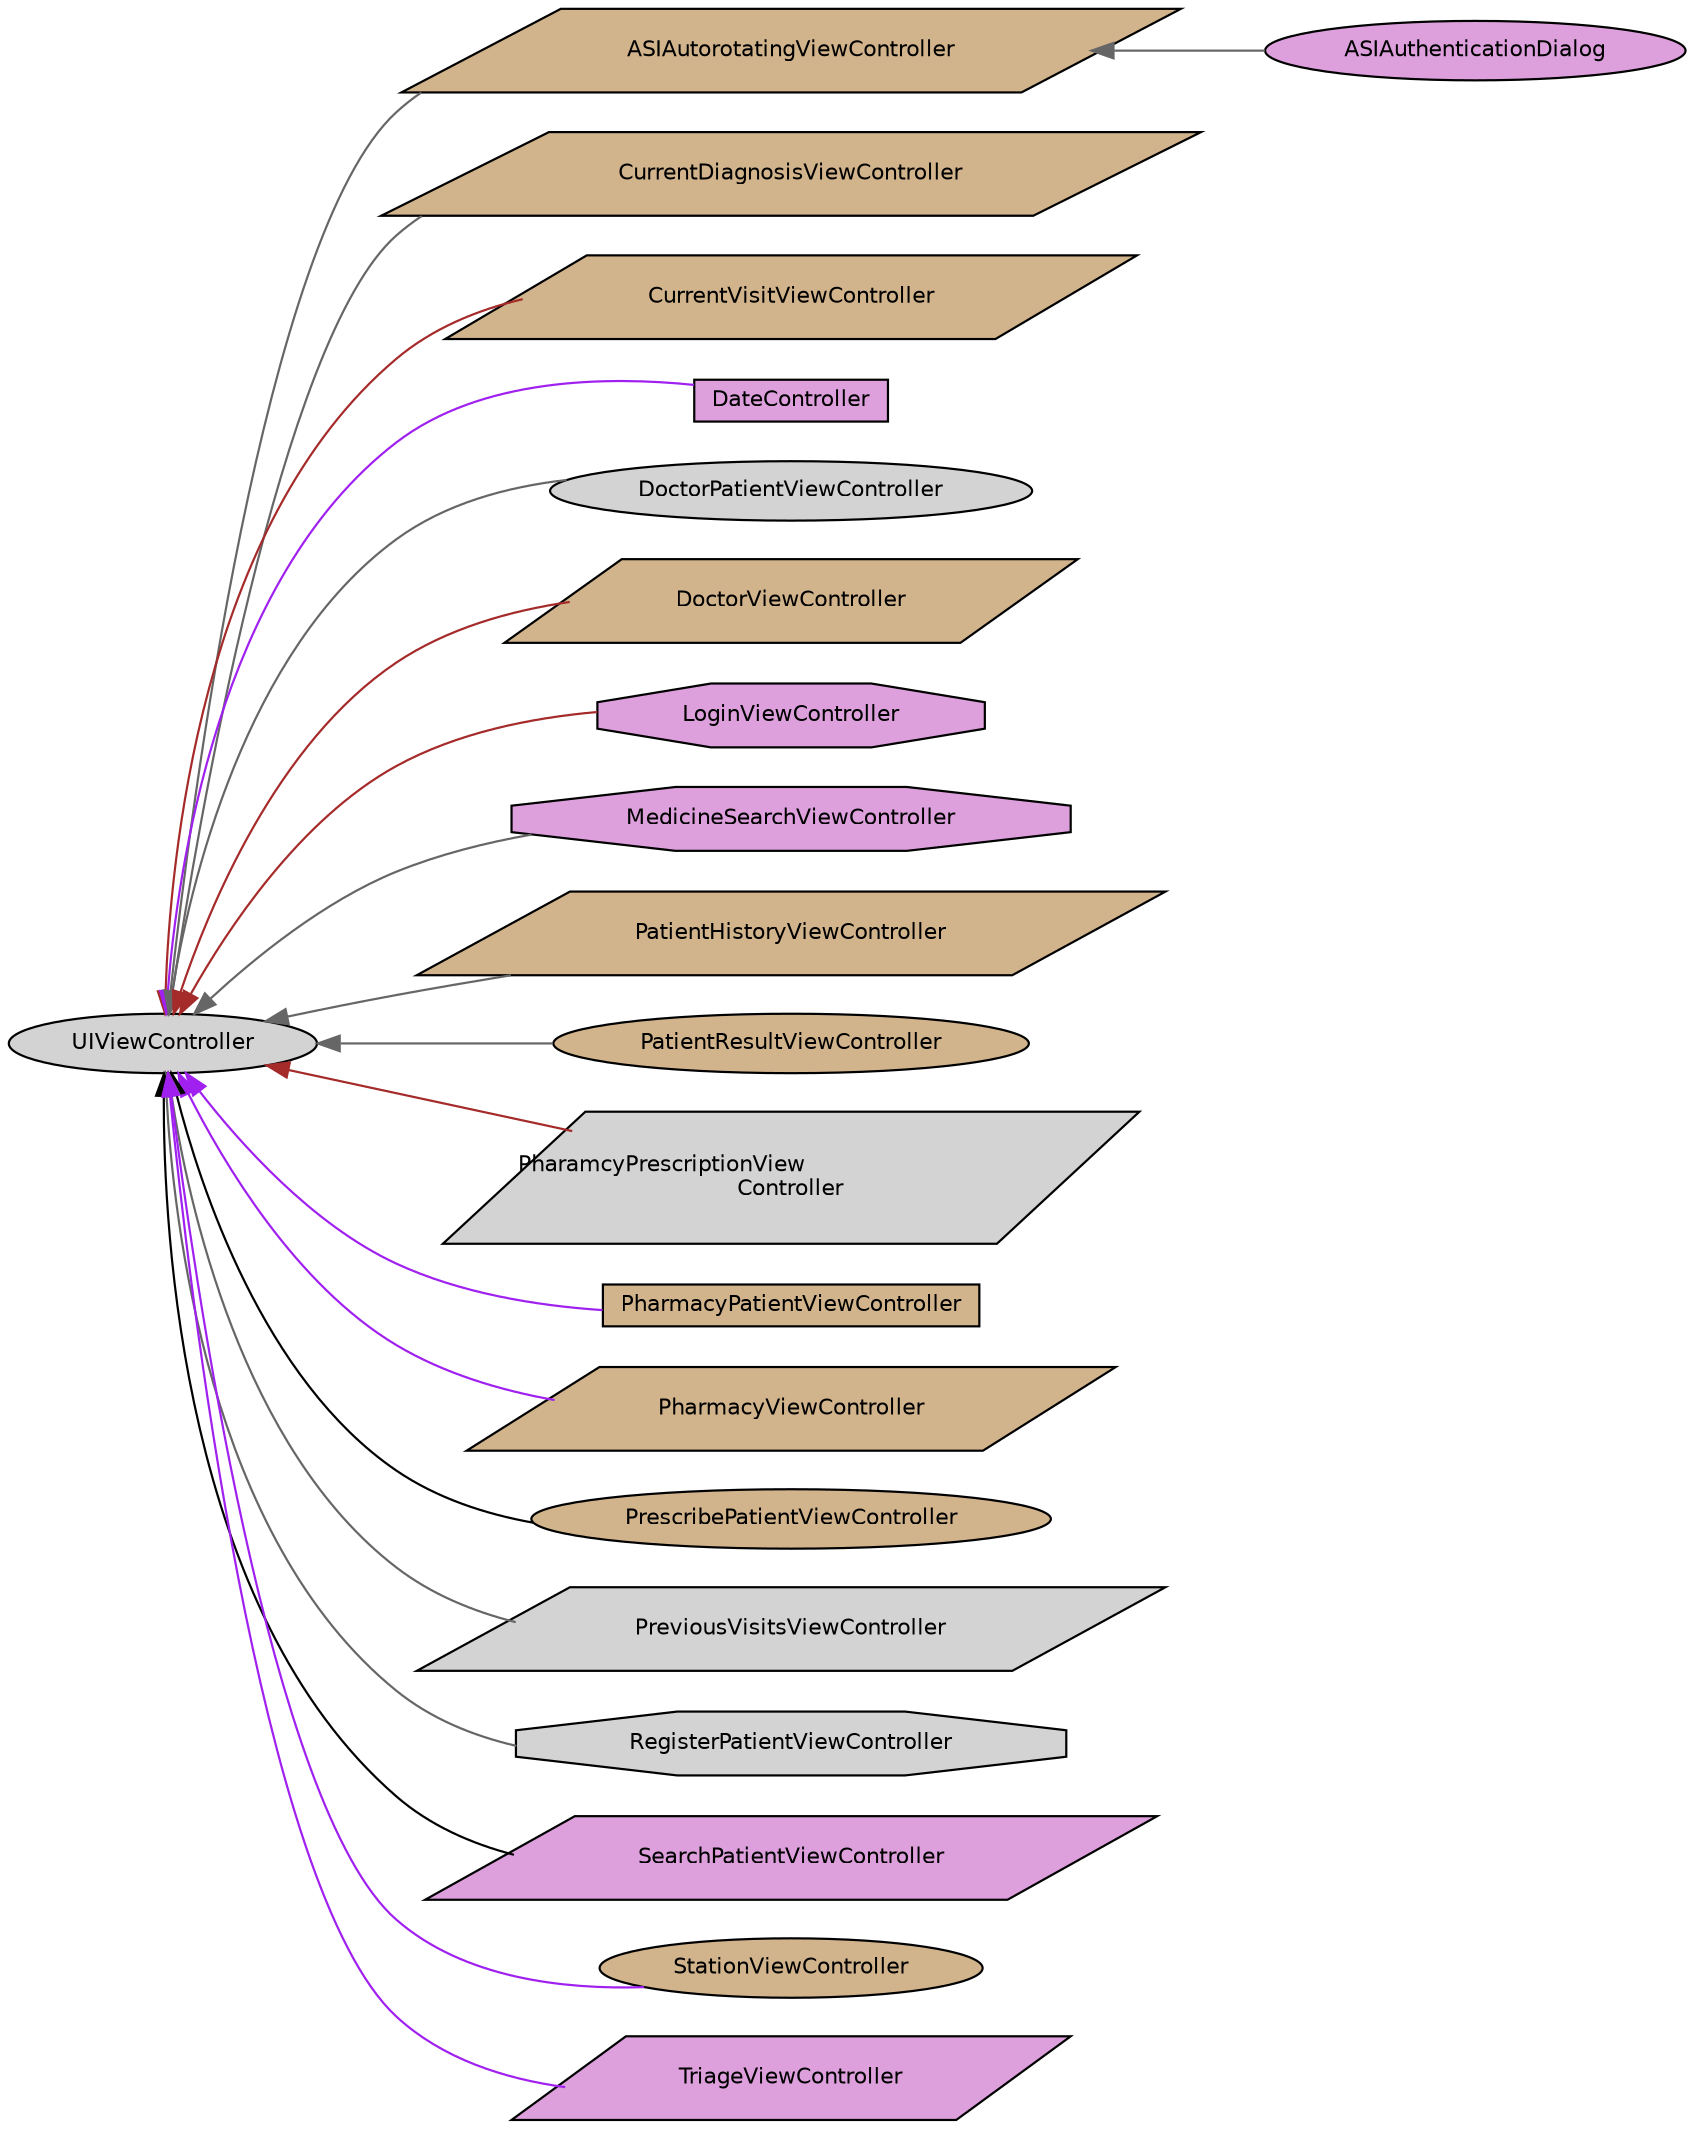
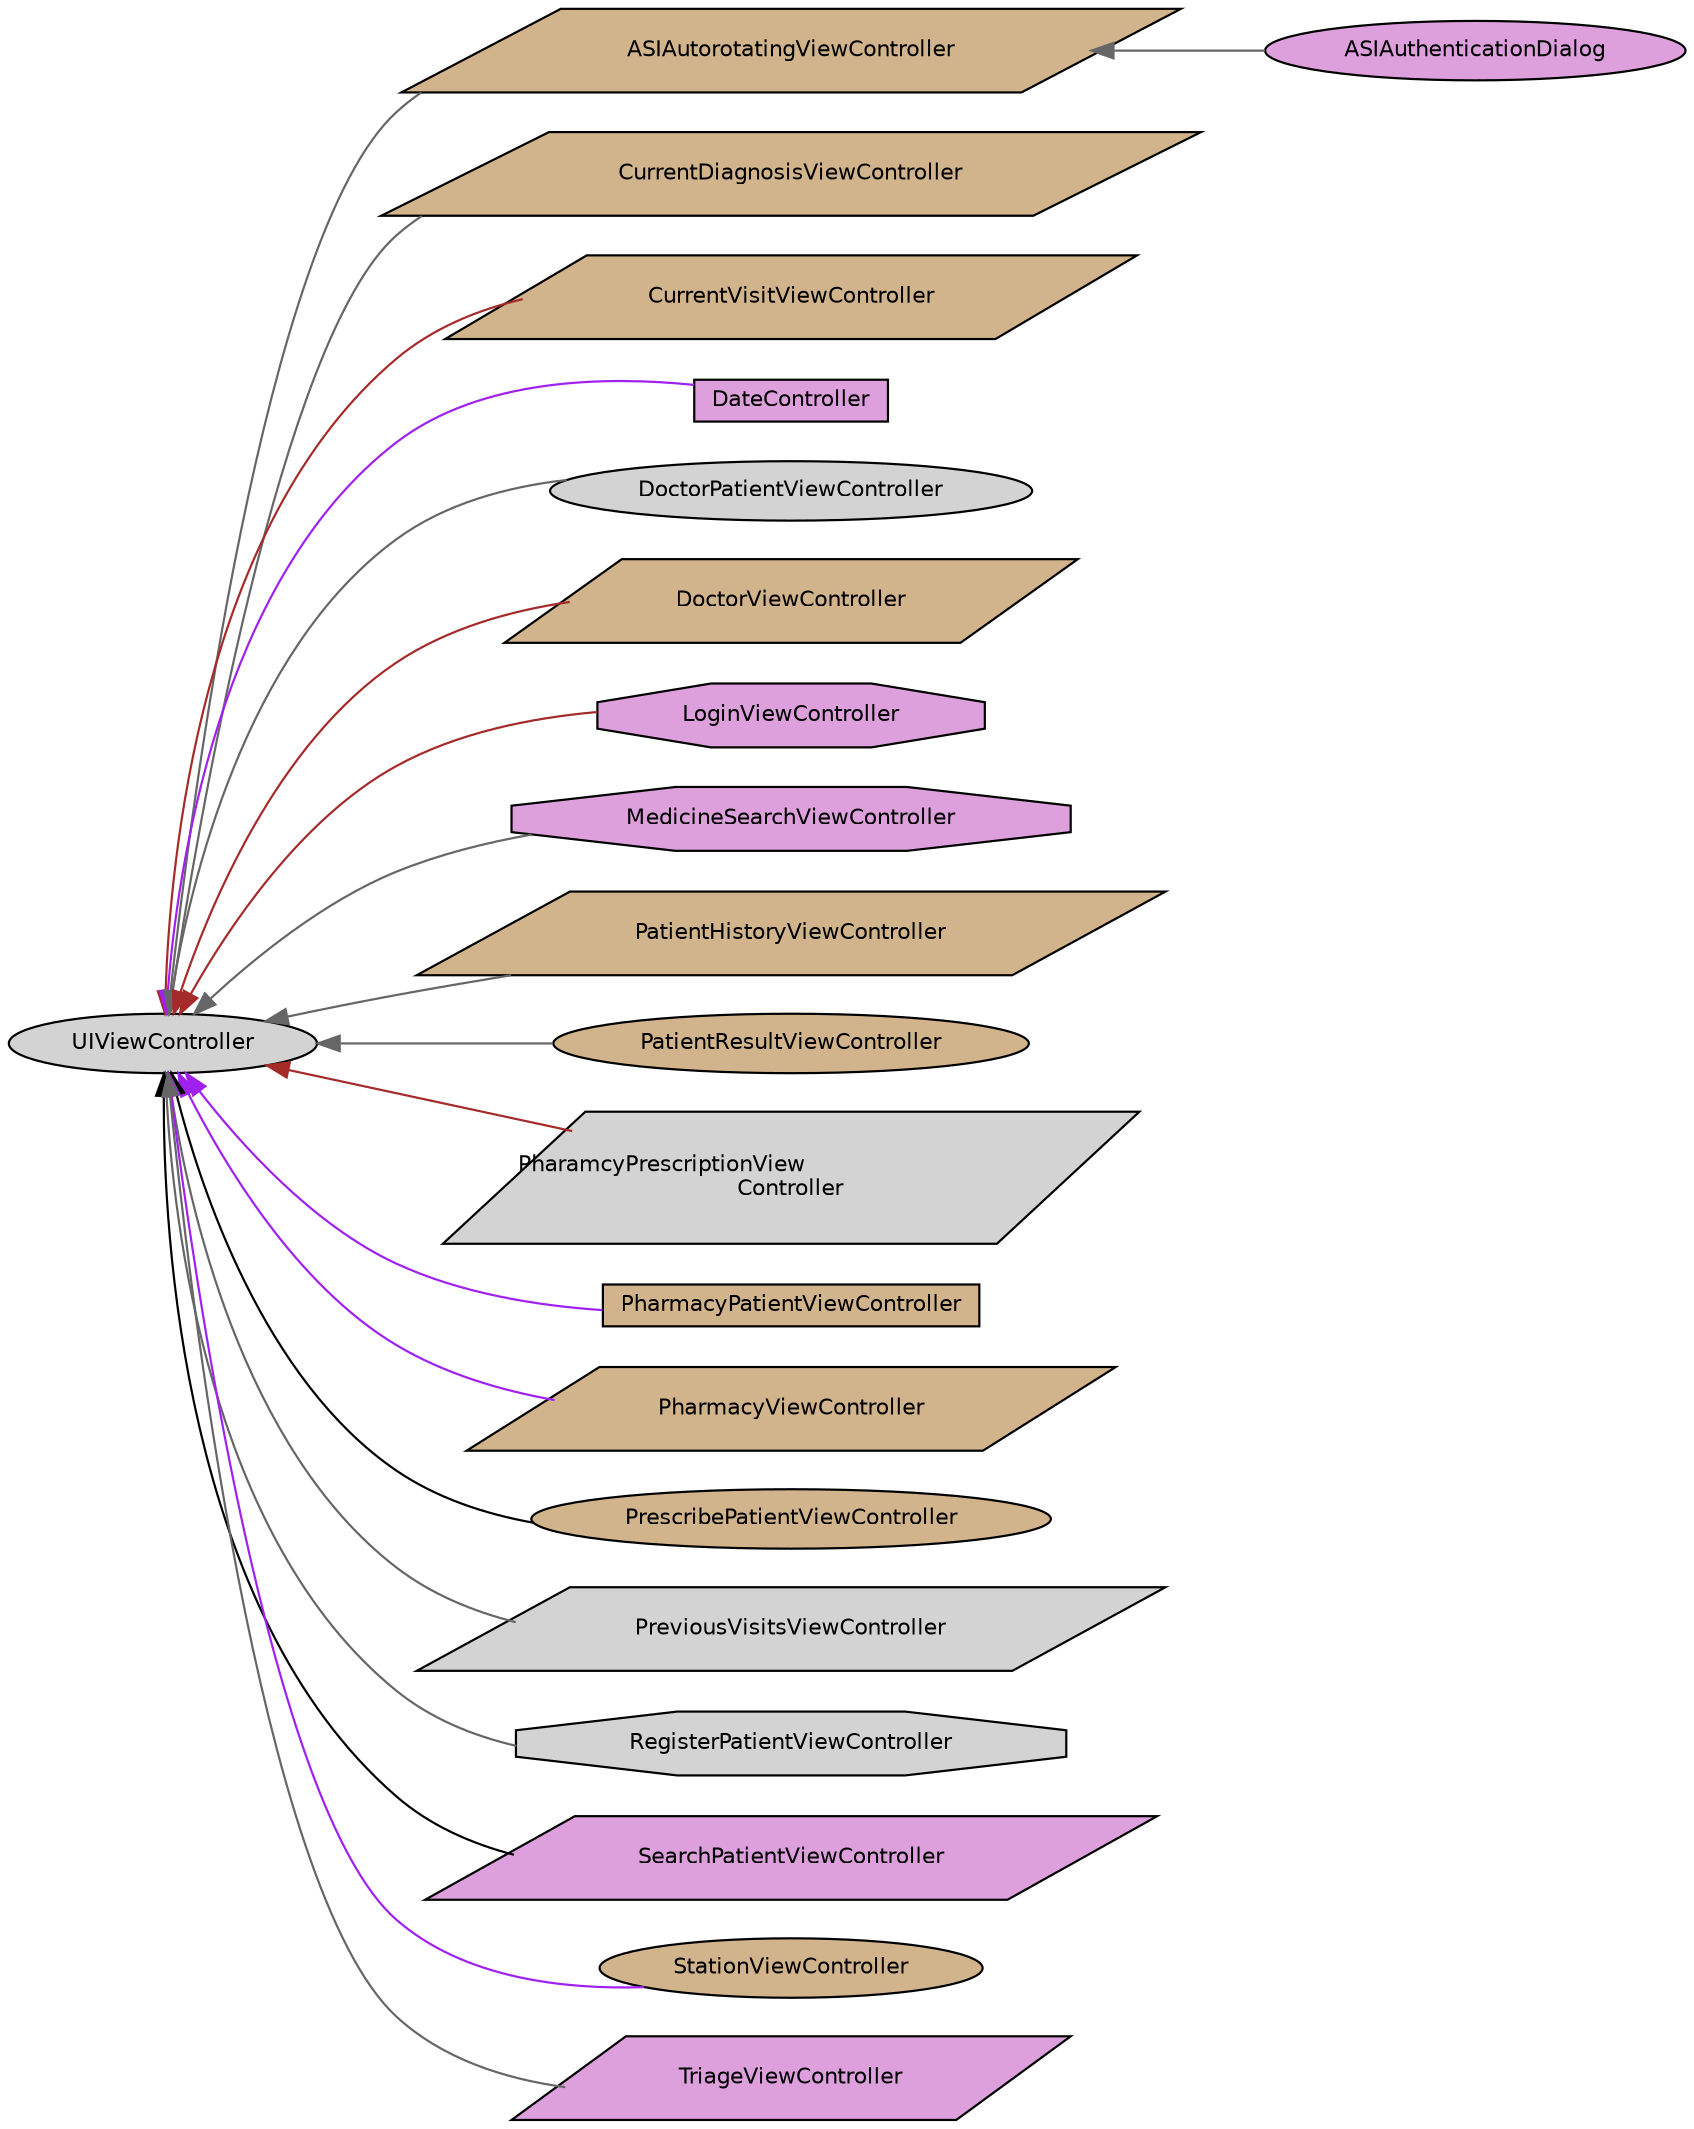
edge "TriageViewController" -> "UIViewController": color purple -> gray40
